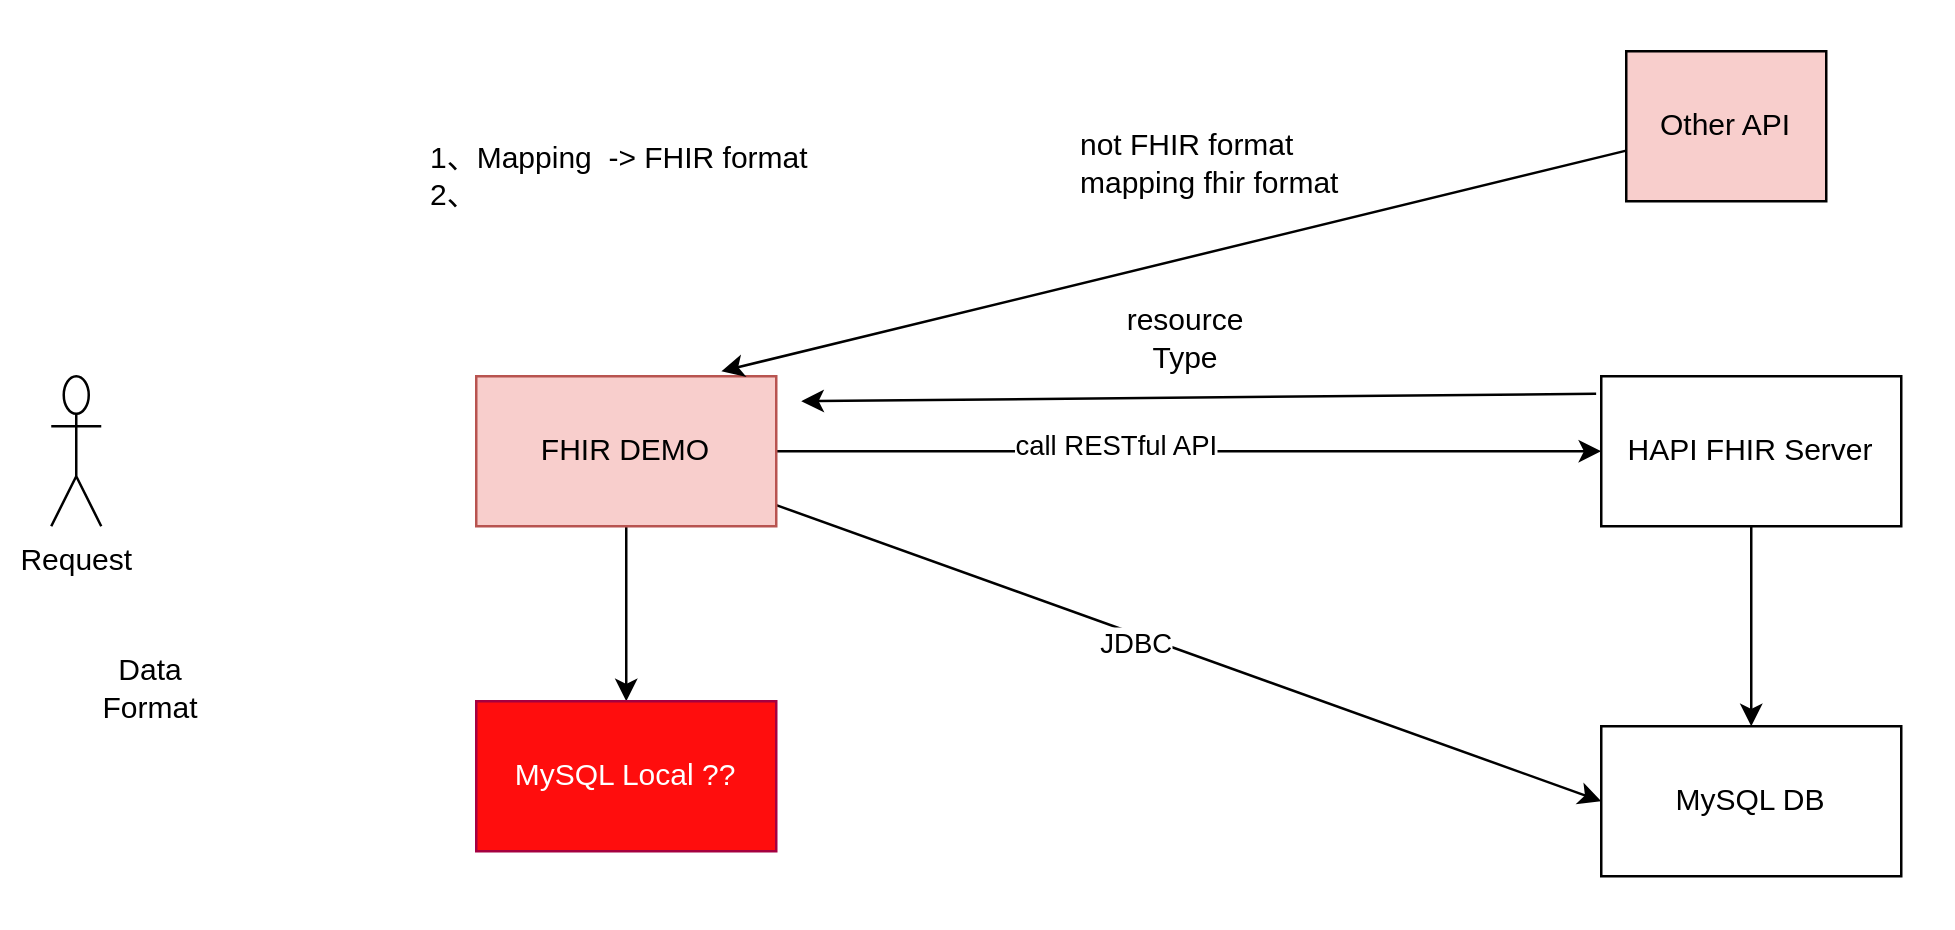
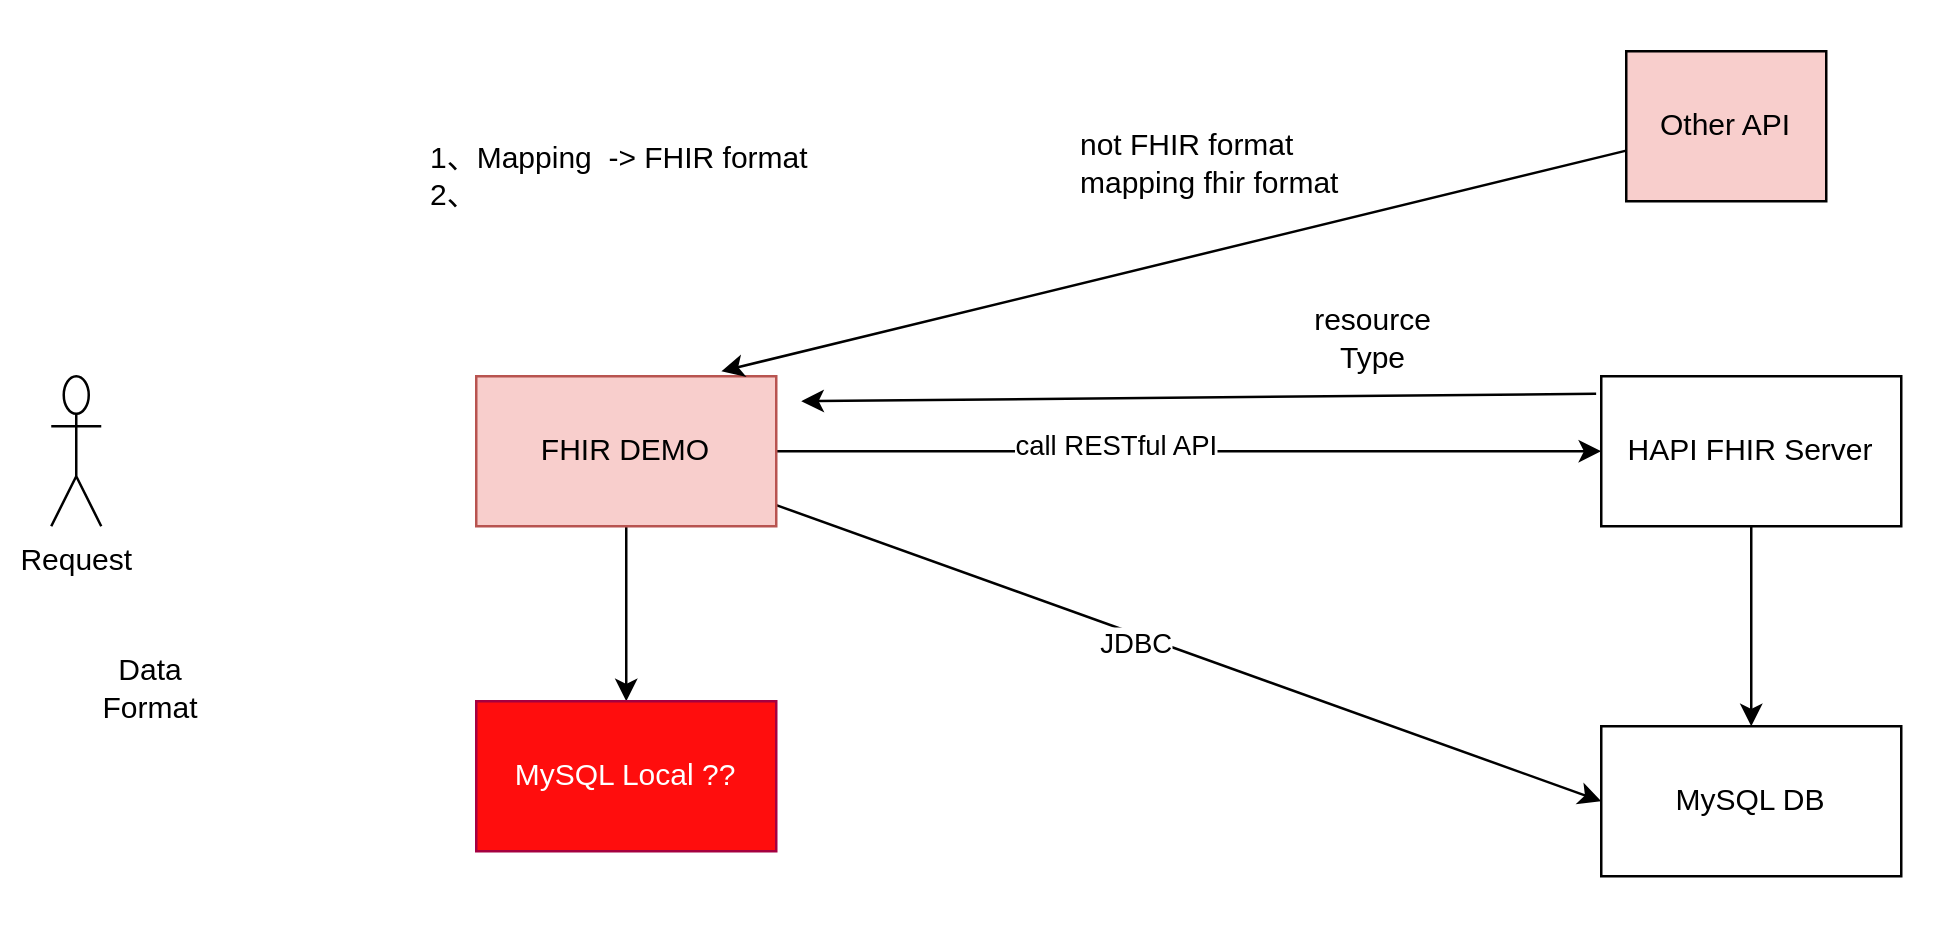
node "resource Type": moved (1186, 339) -> (1374, 339)
